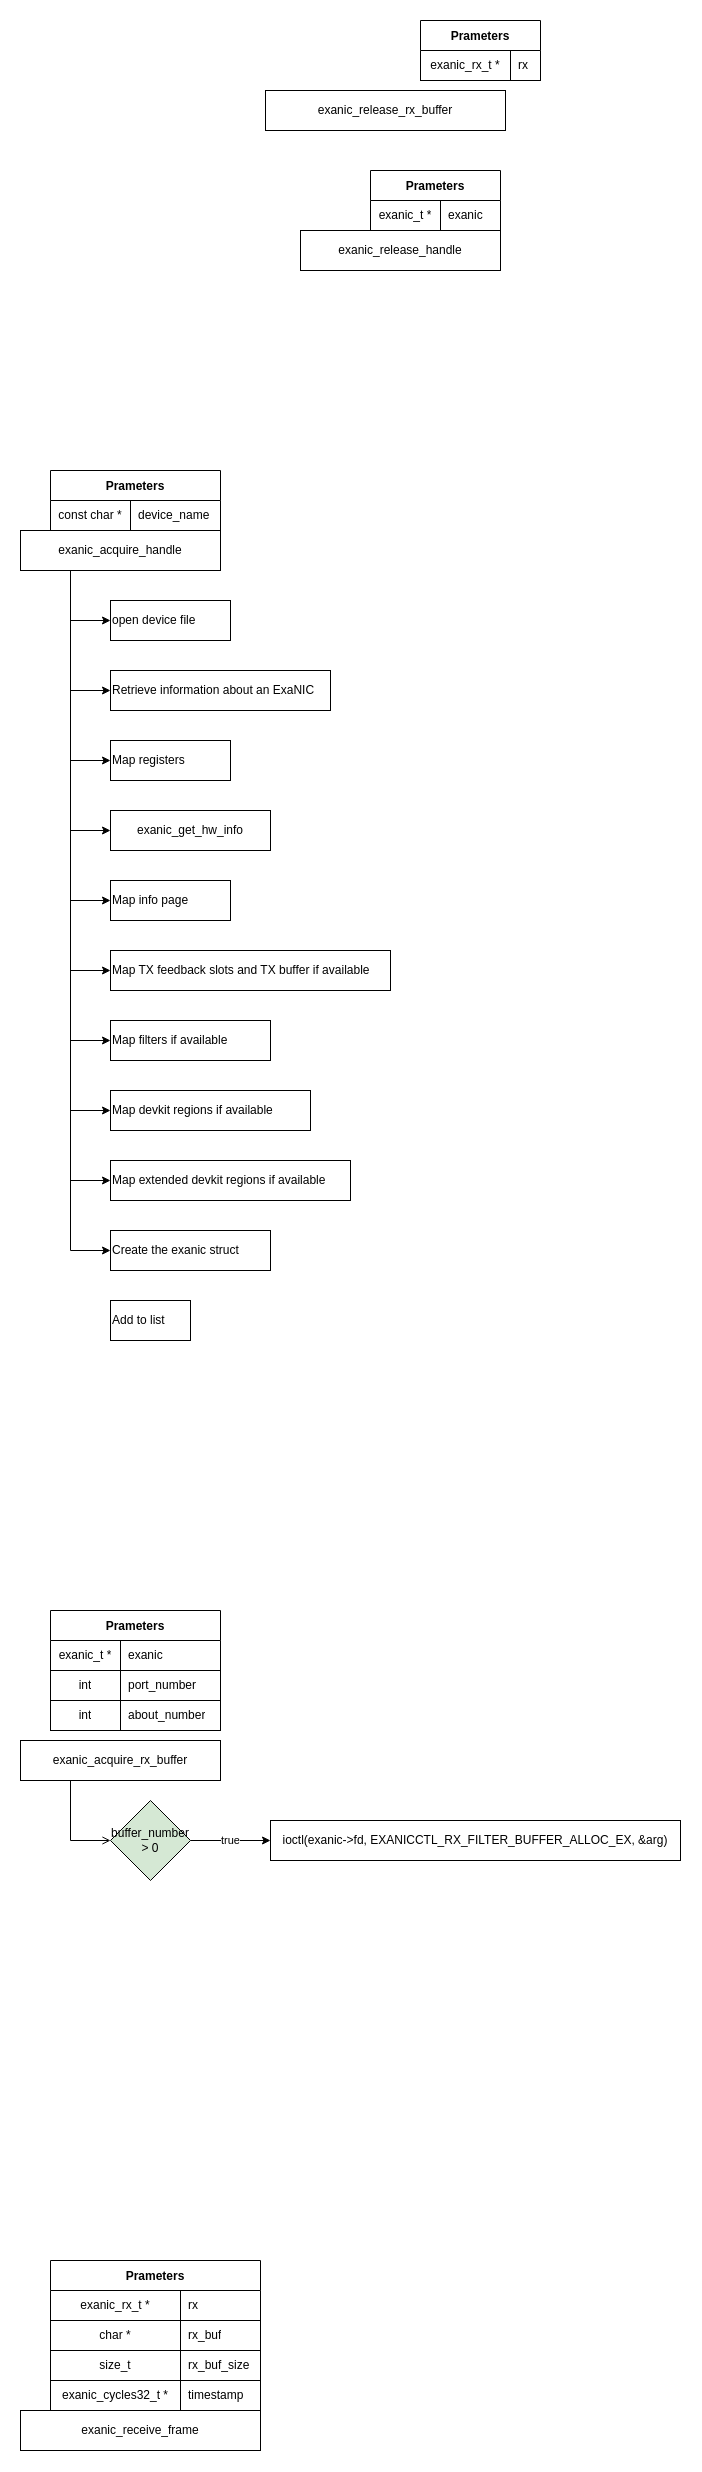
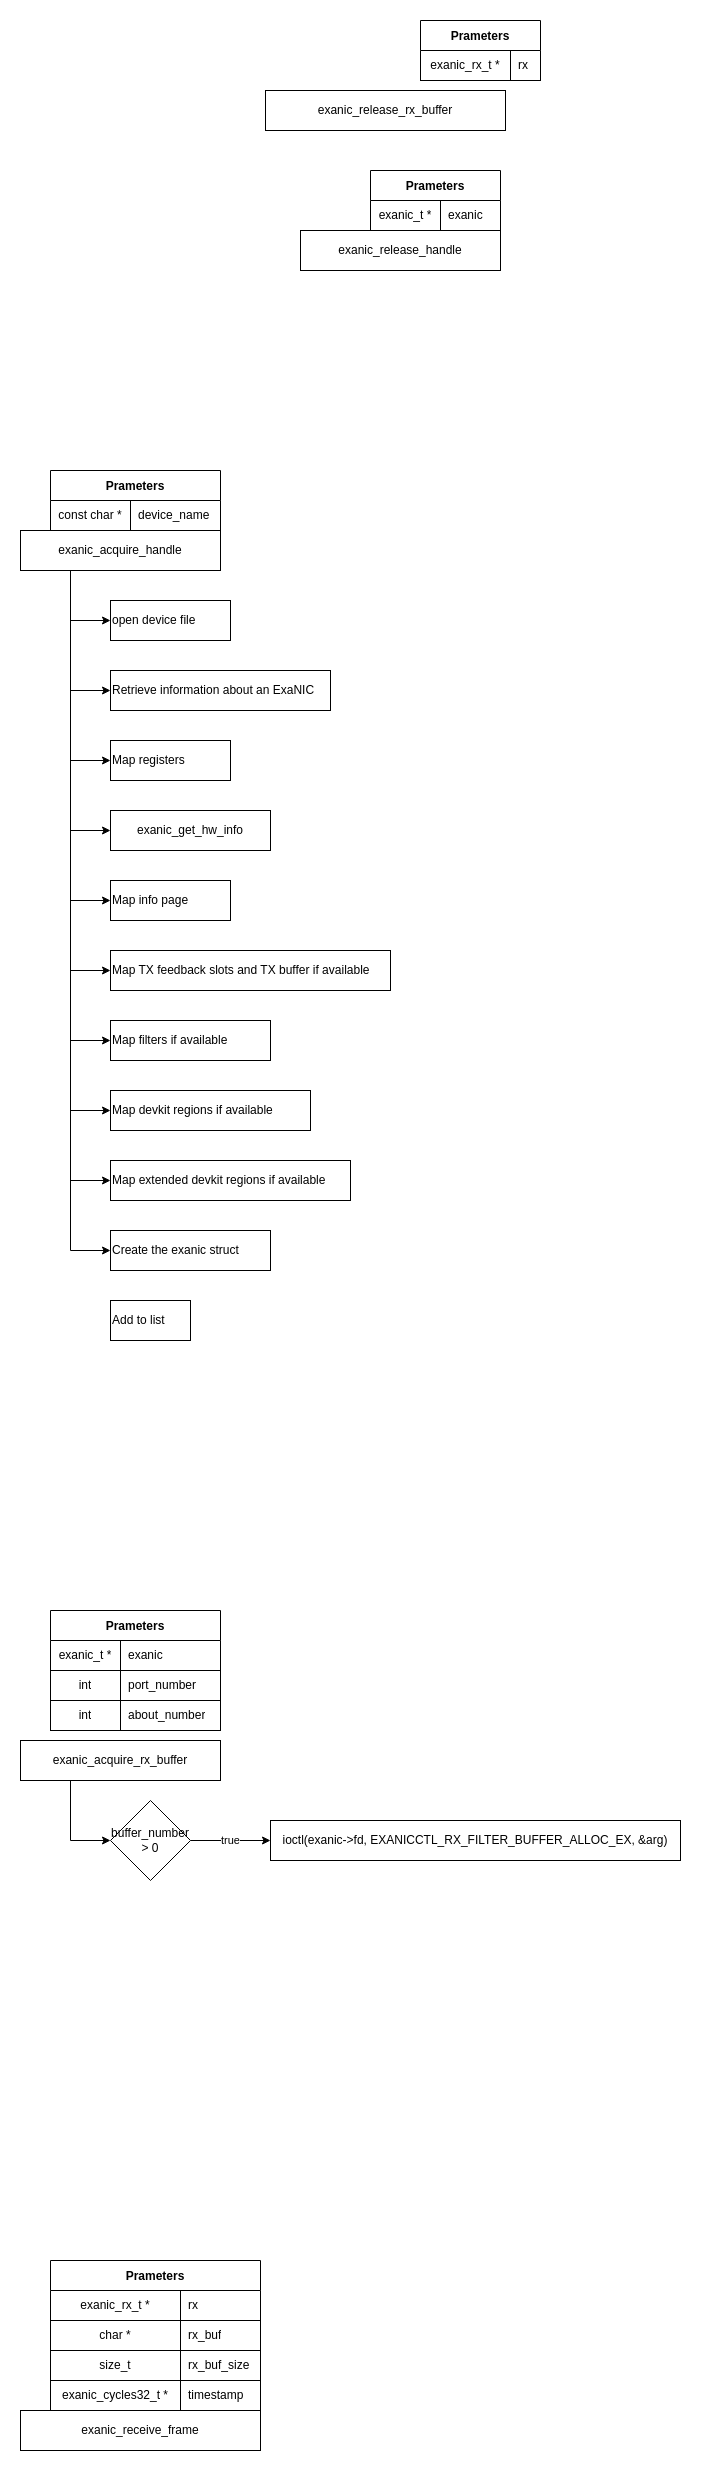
edge "exanic_acquire_rx_buffer" -> "buffer_number > 0": arrowhead open -> classic
node "buffer_number > 0": fillcolor #d5e8d4 -> #ffffff
